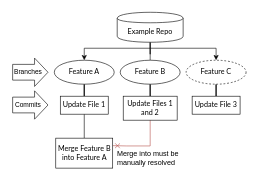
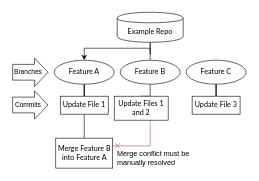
edge "Example Repo" -> "Feature C": removed
node "Feature C": style dashed -> solid
node "Update Files 1 and 2": moved (150, 108) -> (141, 108)
node "Merge into must be manually resolved": label "Merge into must be manually resolved" -> "Merge conflict must be manually resolved"
